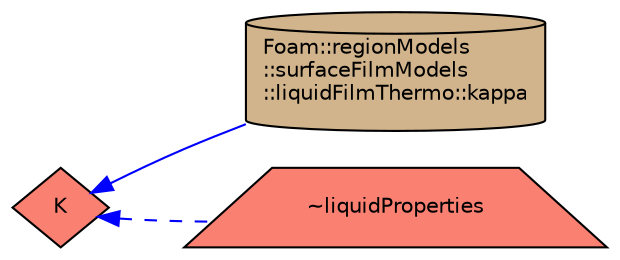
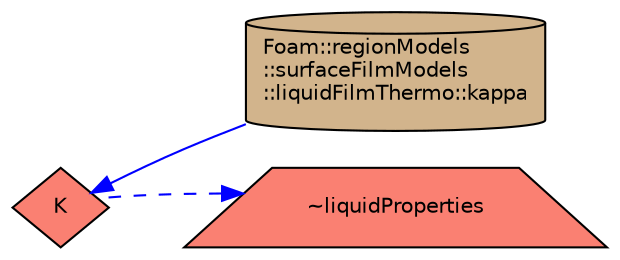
edge "~liquidProperties" -> "K": reversed
